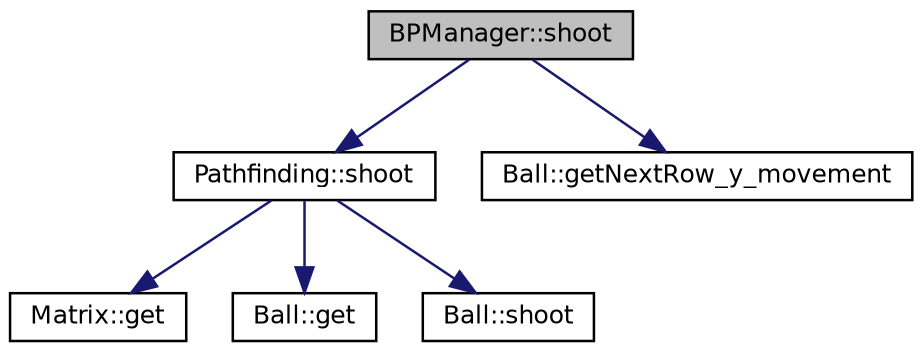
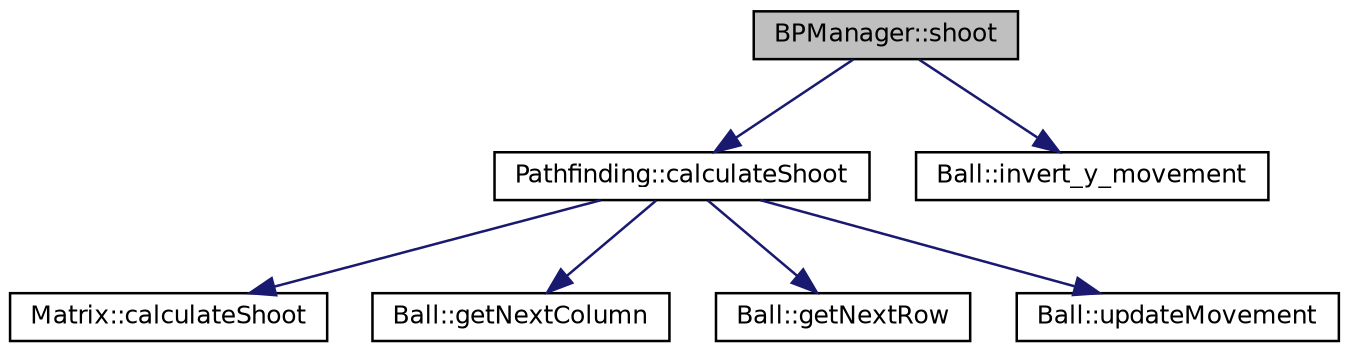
node "Pathfinding::shoot": label "Pathfinding::shoot" -> "Pathfinding::calculateShoot"
node "Ball::getNextRow_y_movement": label "Ball::getNextRow_y_movement" -> "Ball::invert_y_movement"
node "Matrix::get": label "Matrix::get" -> "Matrix::calculateShoot"
node "Ball::get": label "Ball::get" -> "Ball::getNextRow"
node "Ball::shoot": label "Ball::shoot" -> "Ball::updateMovement"
node "Ball::getNextColumn": added
